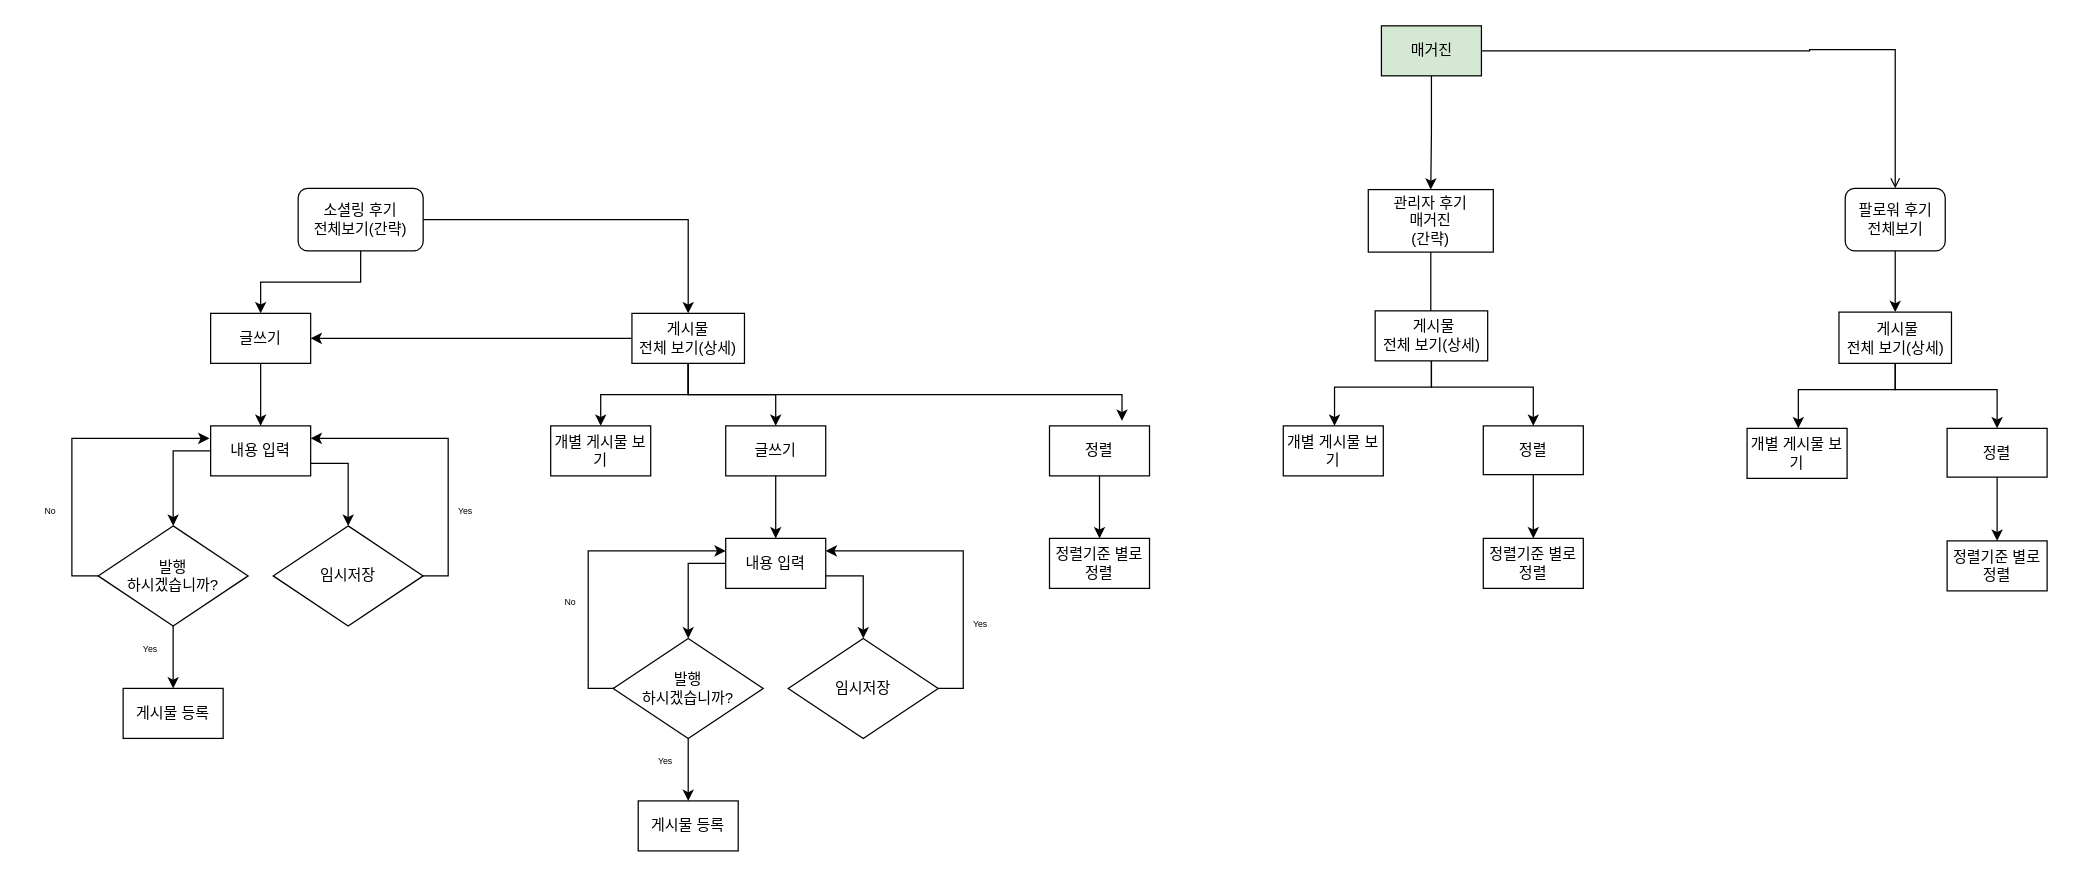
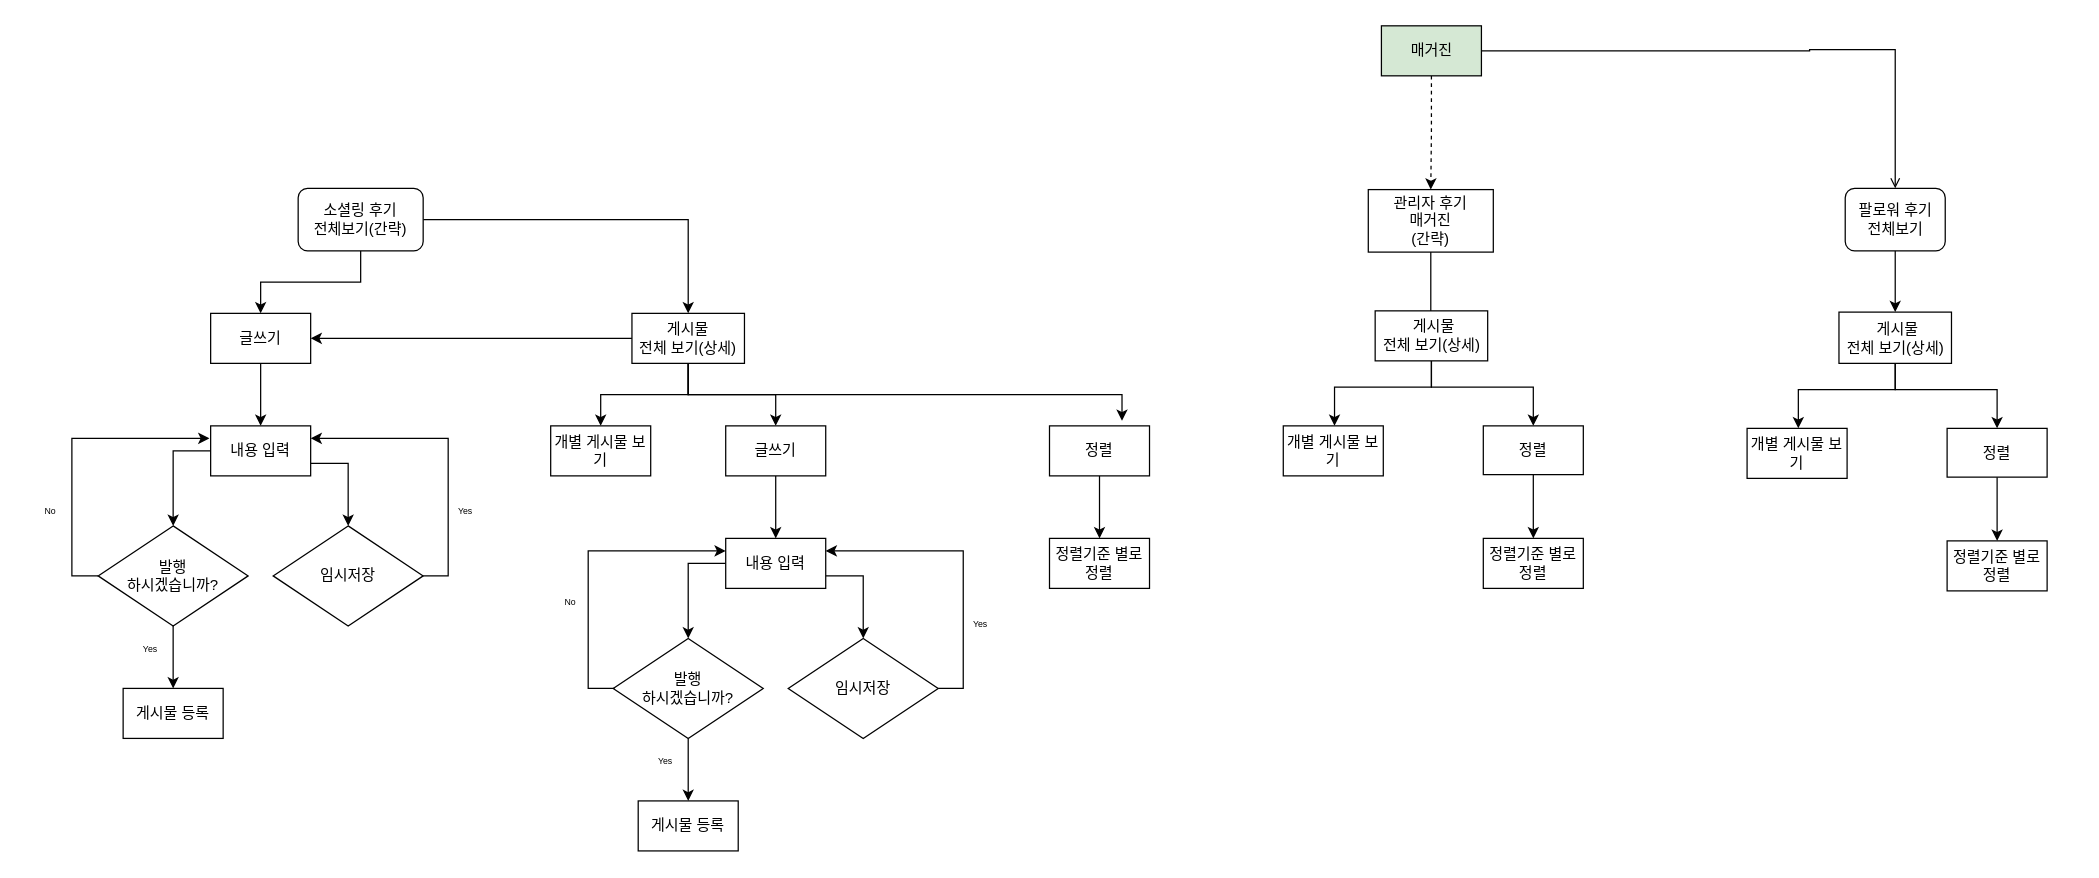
edge "매거진" -> "관리자 후기 매거진 (간략)": style solid -> dashed
